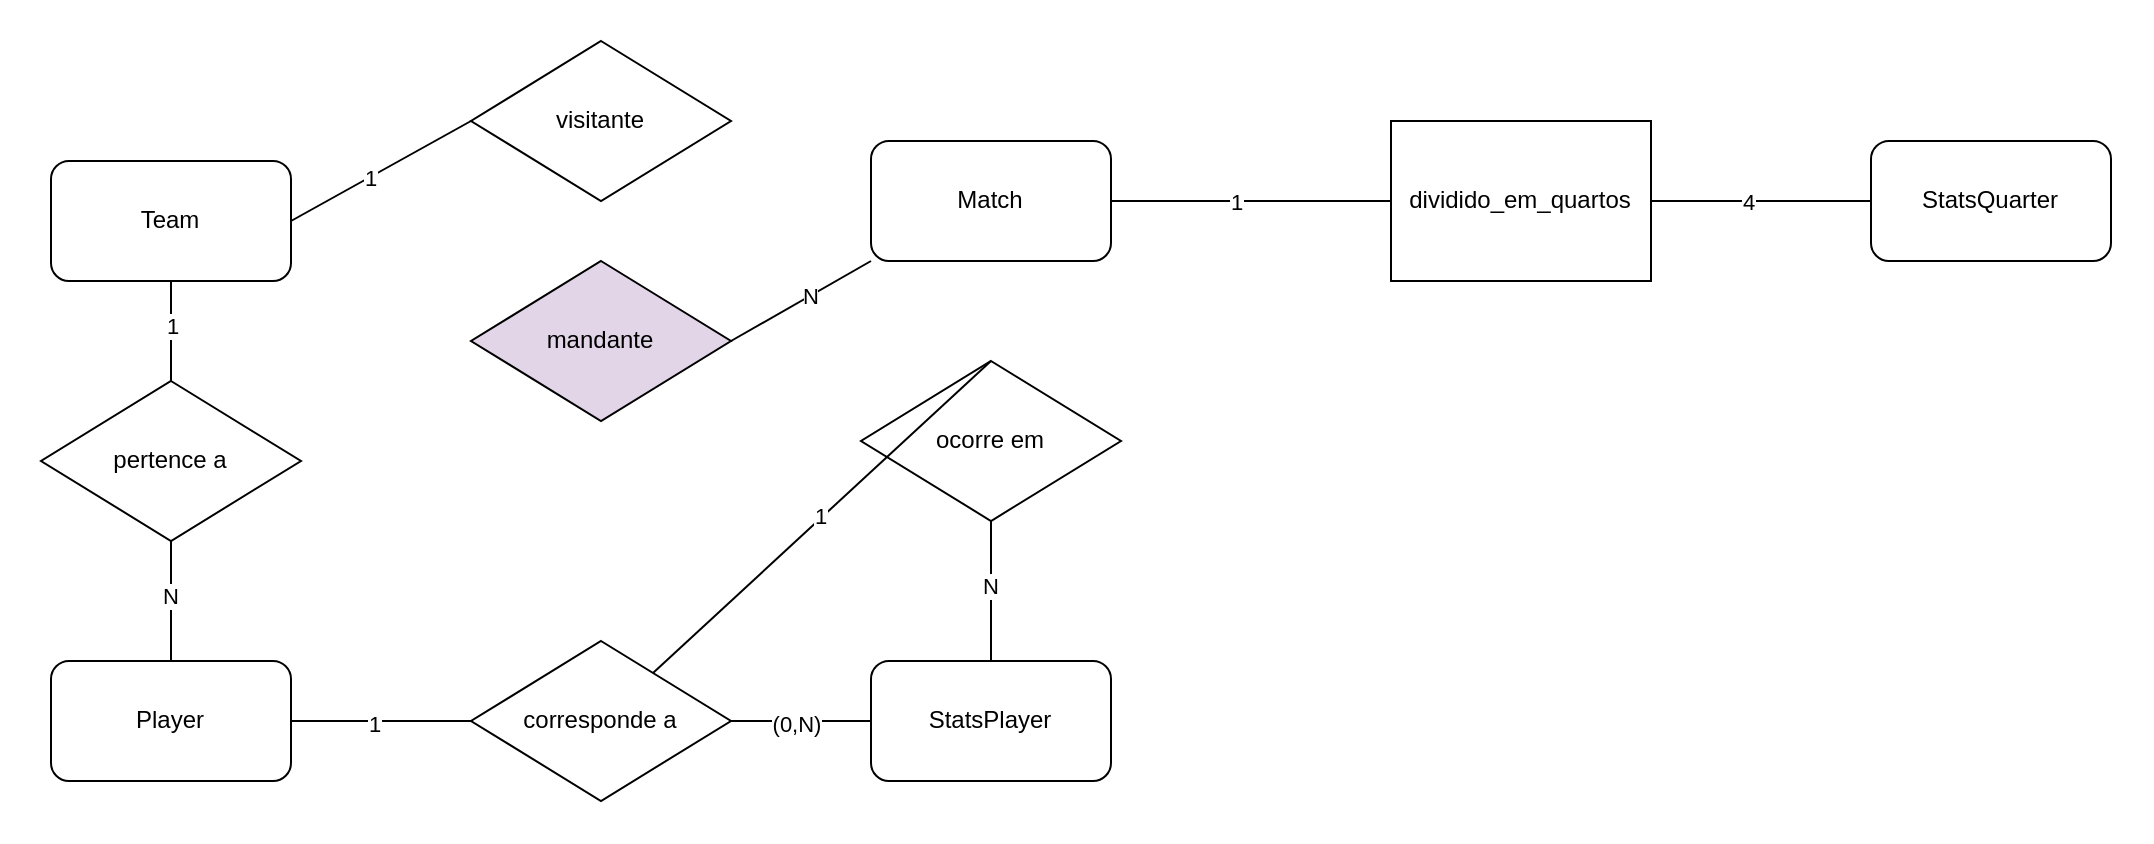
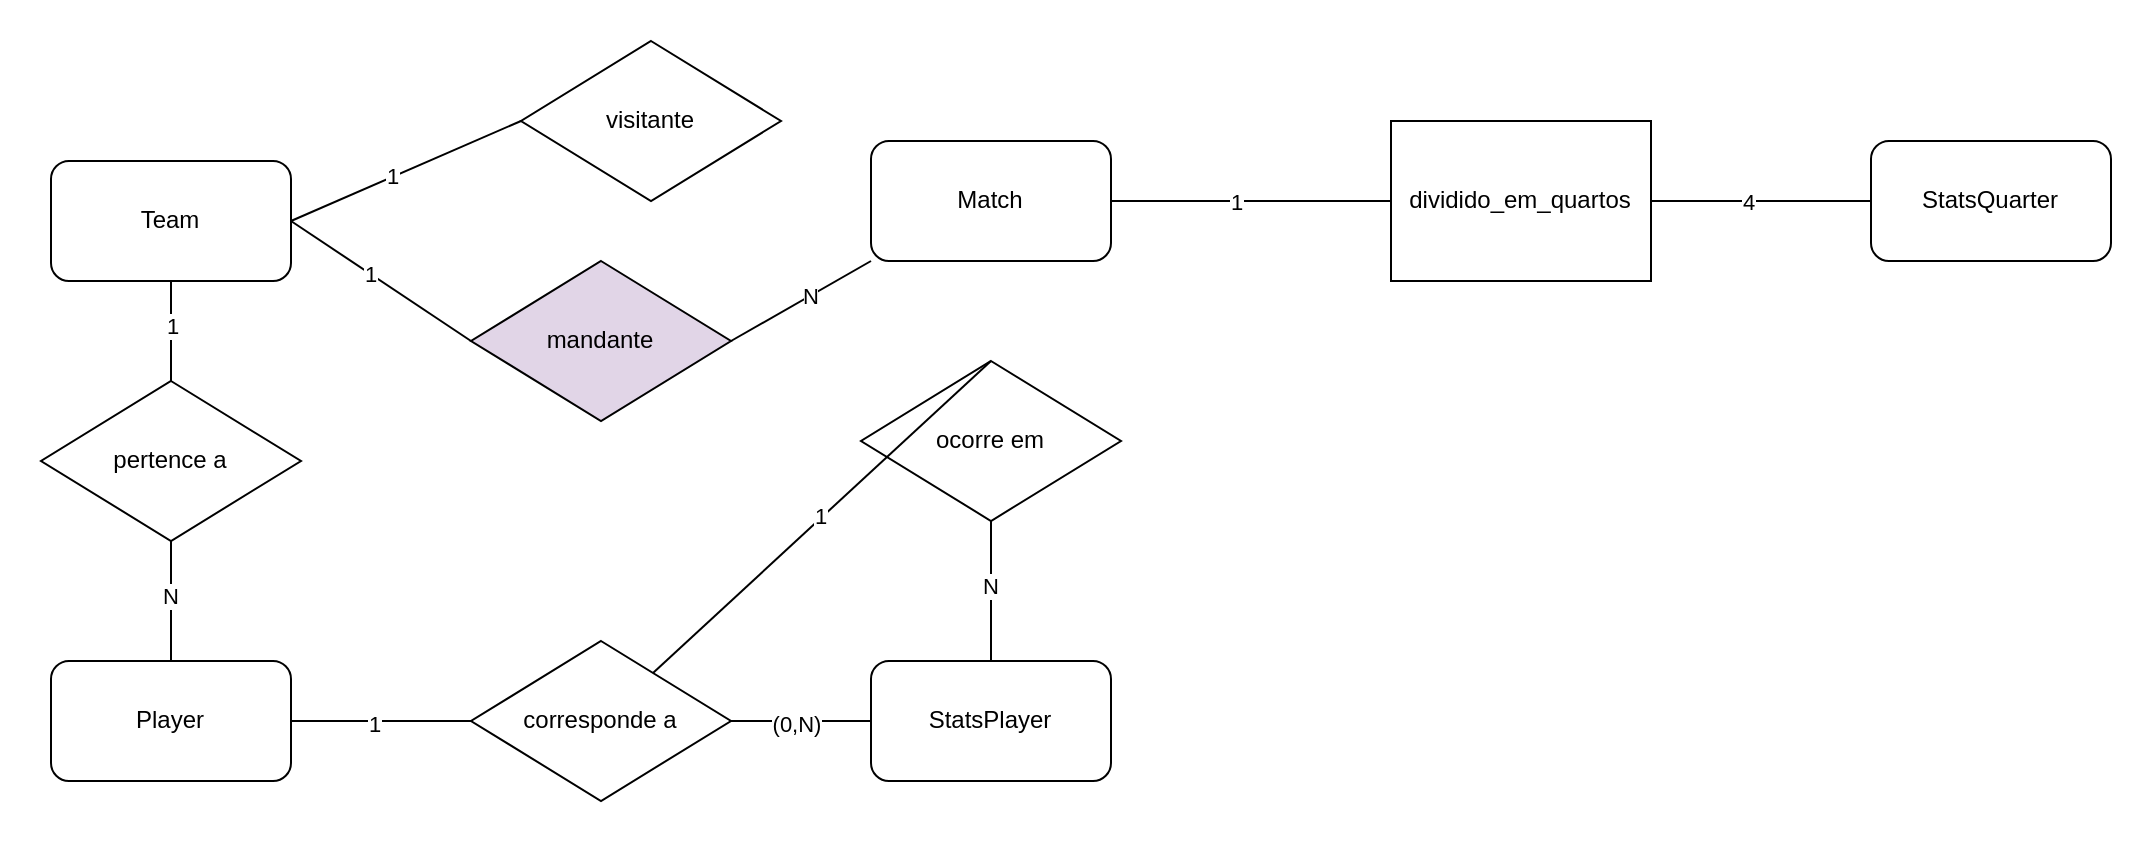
node "visitante": moved (601, 121) -> (651, 121)
edge "Team" -- "mandante": added, label "1"
